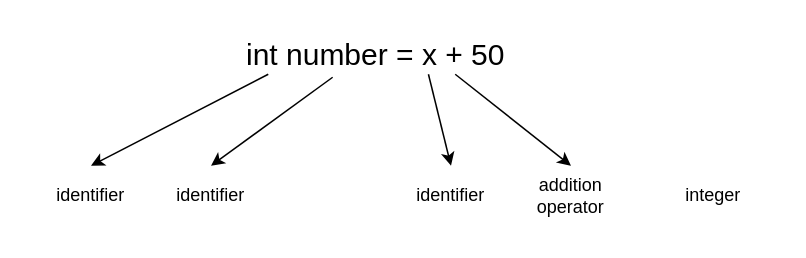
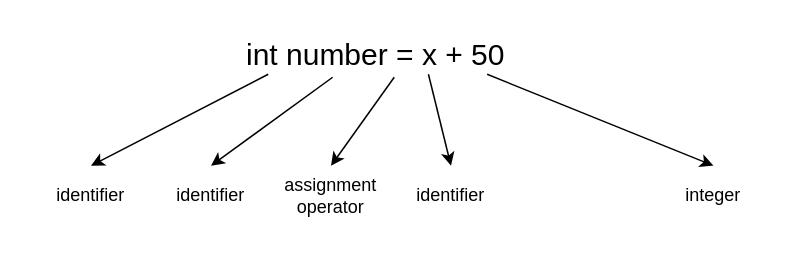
edge "int number = x + 50" -> "assignment operator": added
edge "int number = x + 50" -> "addition operator": removed
edge "int number = x + 50" -> "integer": added
node "assignment operator": added
node "addition operator": removed
